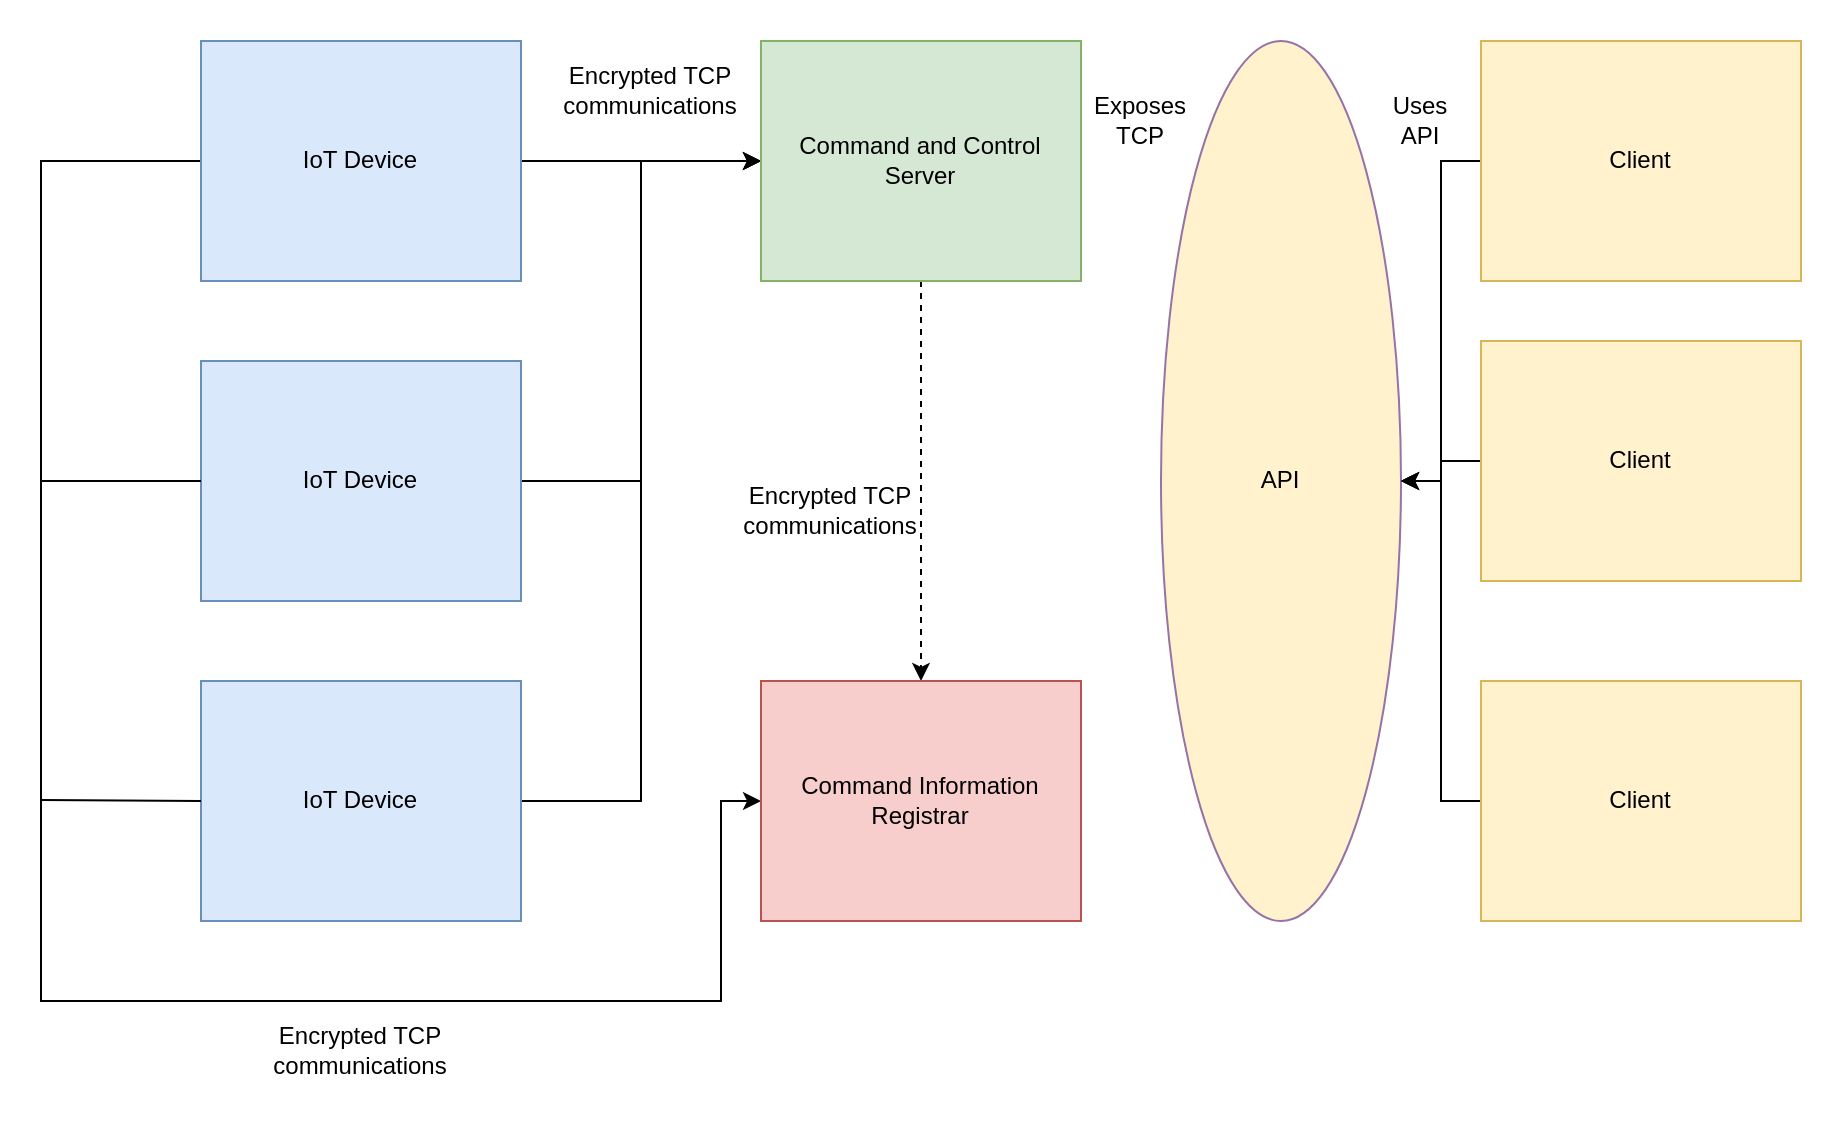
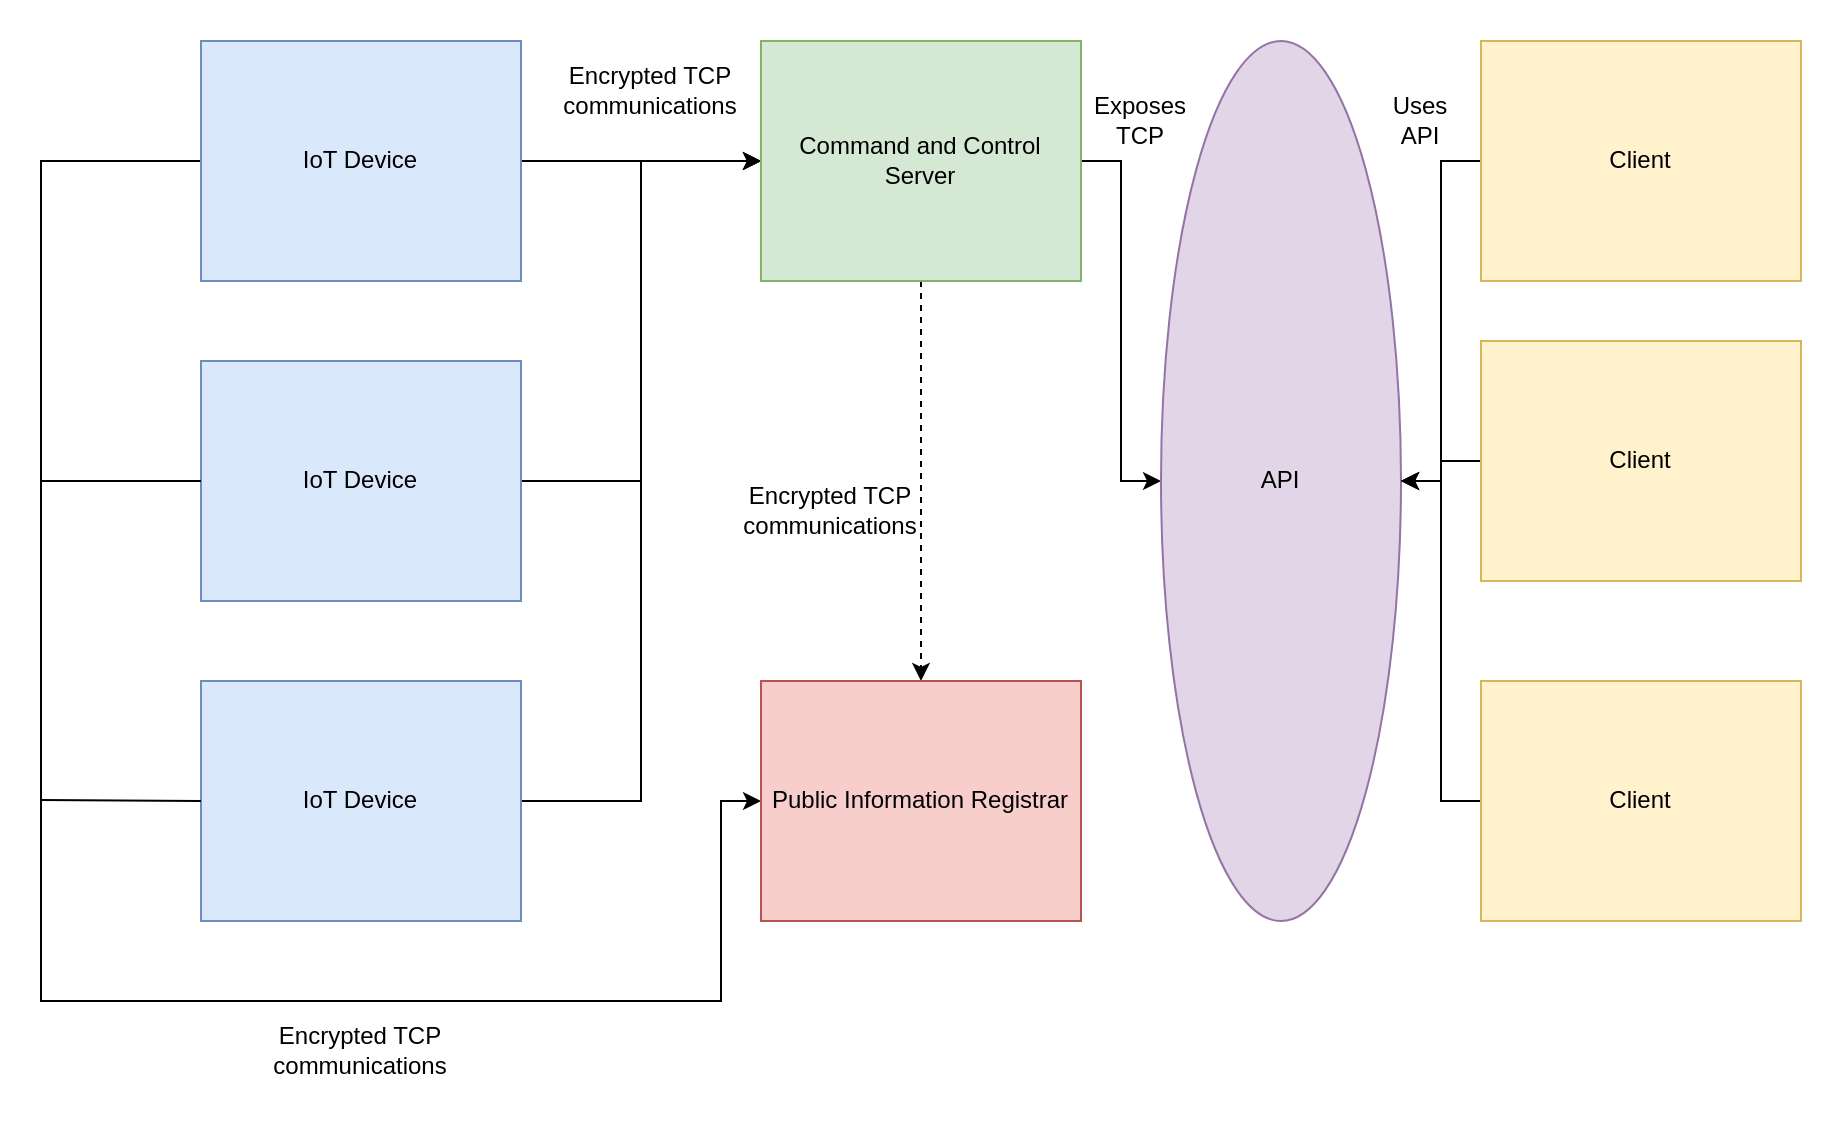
edge "Command and Control Server" -> "API": added
node "API": fillcolor #fff2cc -> #e1d5e7
node "Command Information Registrar": label "Command Information Registrar" -> "Public Information Registrar"
